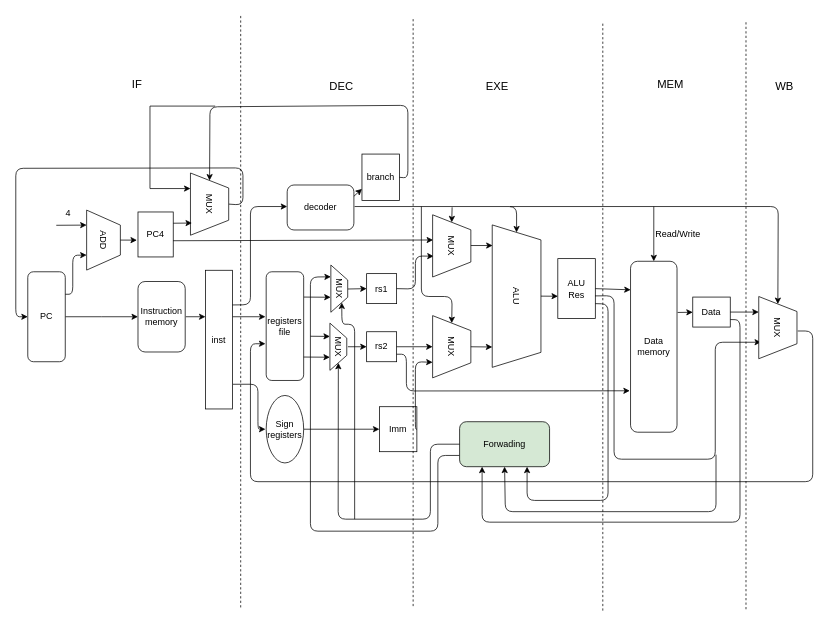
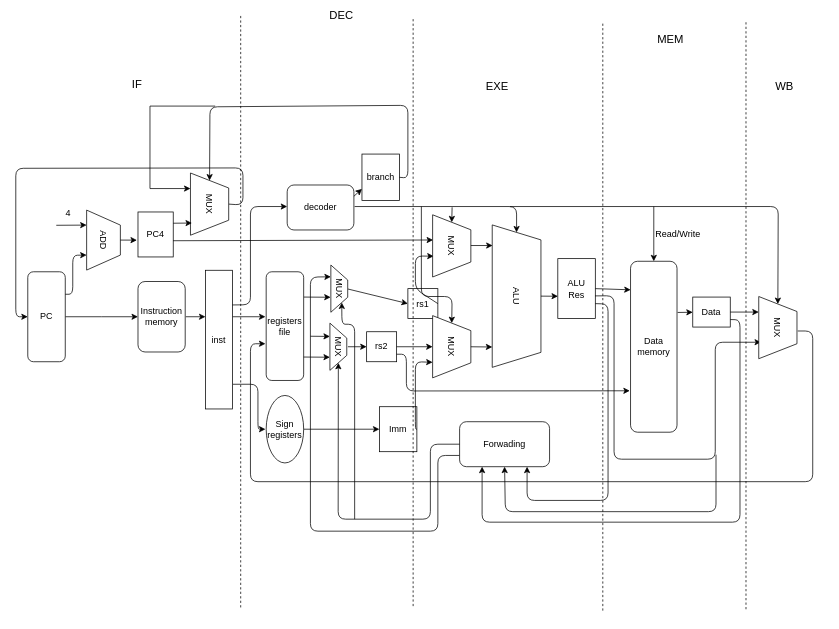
node "MEM": moved (670, 84) -> (670, 39)
node "DEC": moved (341, 86) -> (341, 15)
node "rs1": moved (381, 289) -> (423, 304)
node "Forwading": fillcolor #d5e8d4 -> #ffffff
